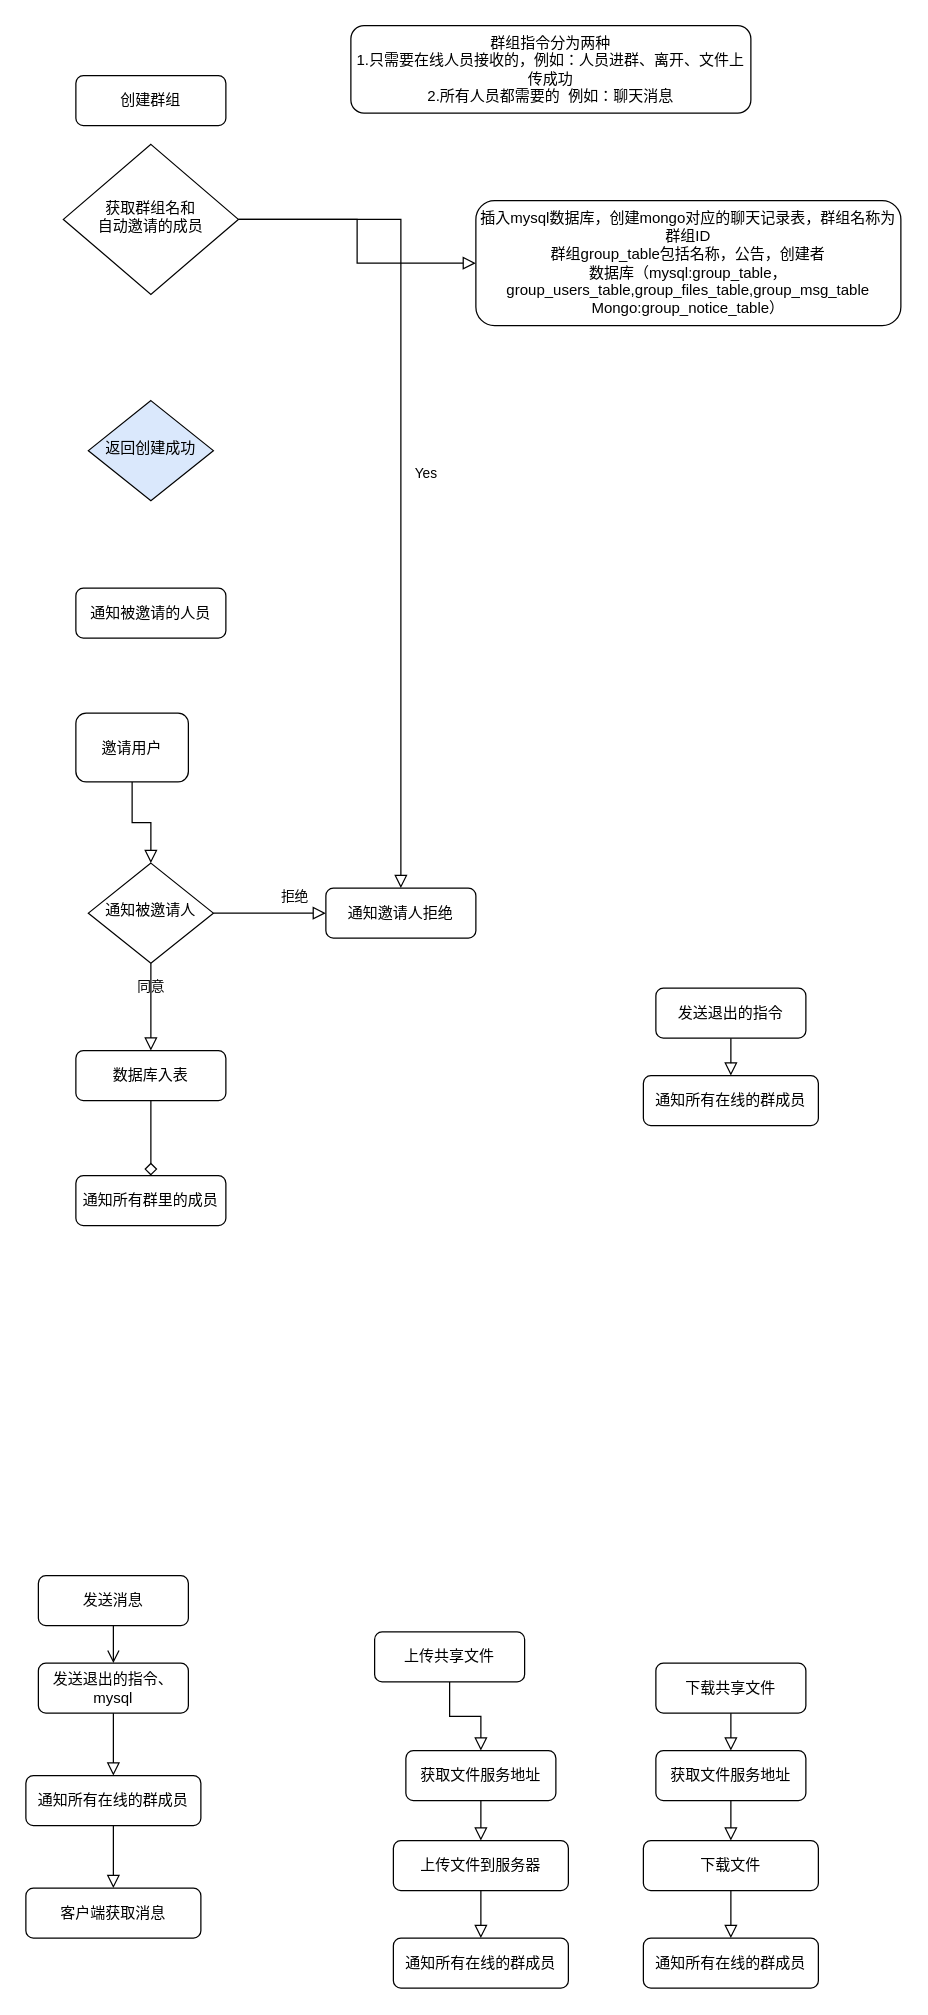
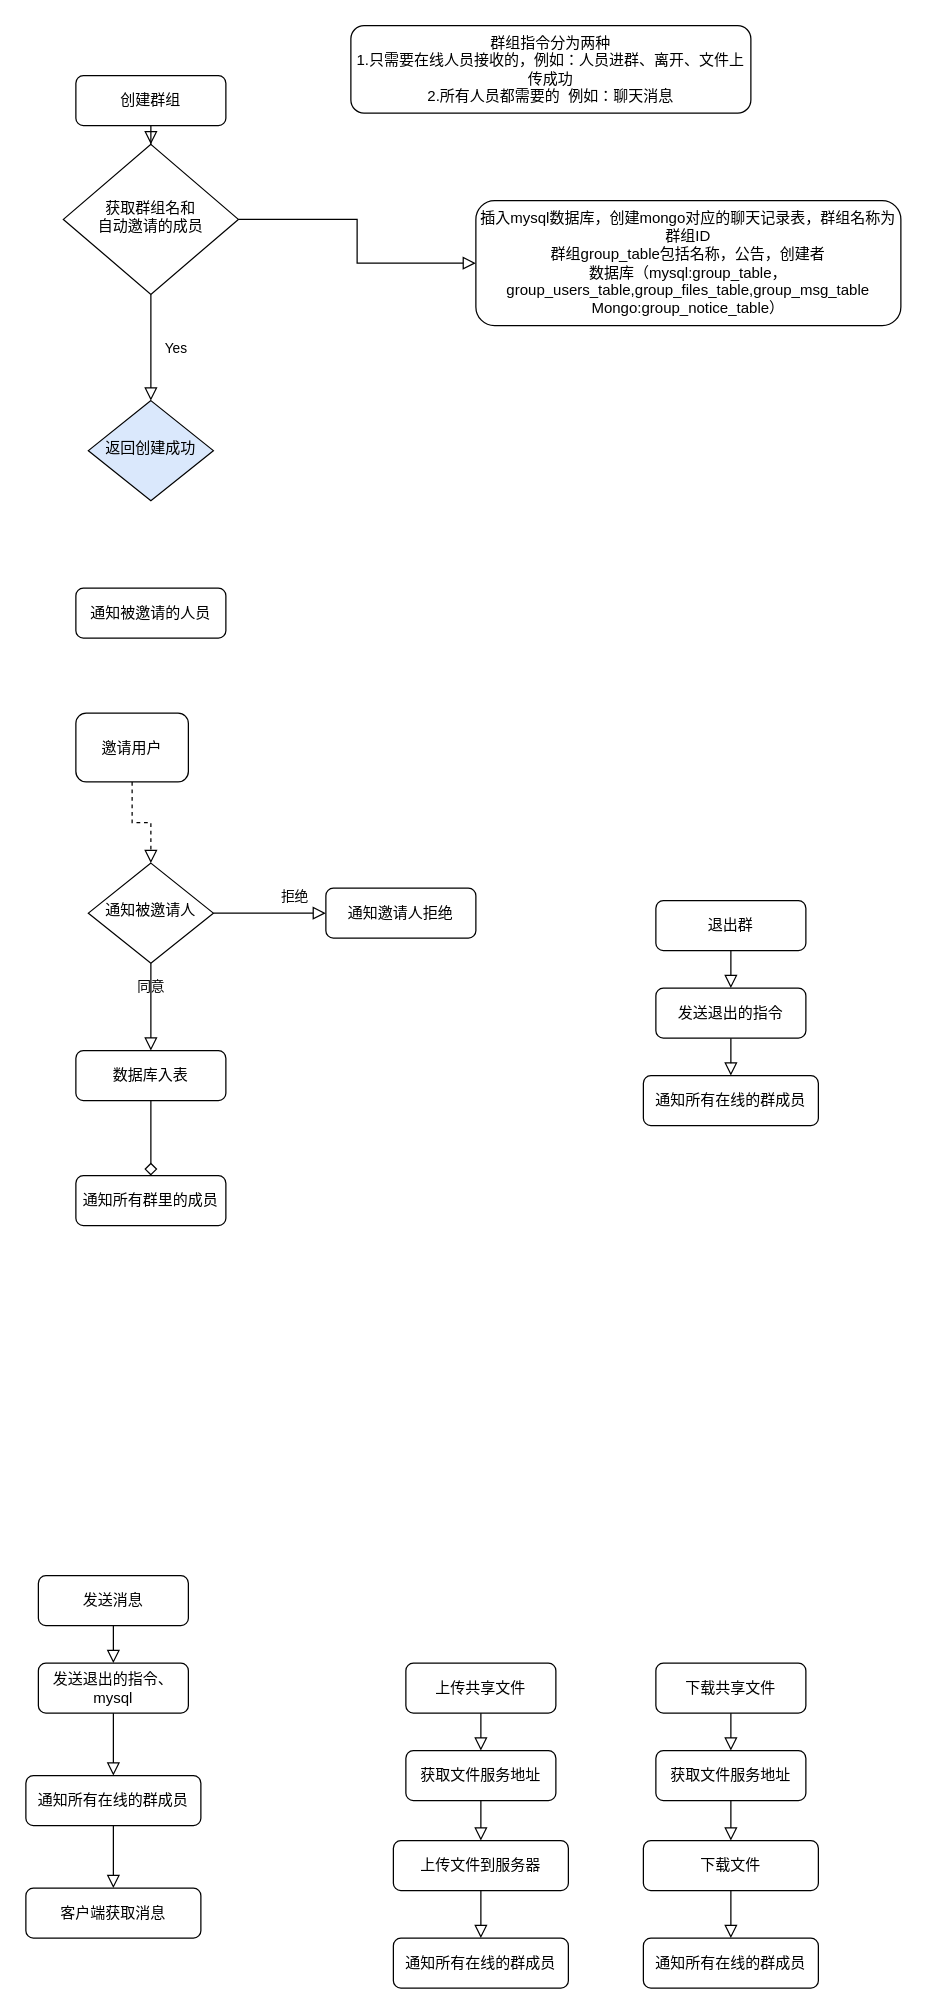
edge "创建群组" -> "获取群组名和 自动邀请的成员": added
edge "获取群组名和 自动邀请的成员" -> "通知邀请人拒绝": now "获取群组名和 自动邀请的成员" -> "返回创建成功"
edge "邀请用户" -> "通知被邀请人": style solid -> dashed
node "退出群": added
edge "退出群" -> "发送退出的指令": added
edge "发送消息" -> "发送退出的指令、mysql": arrowhead open -> block
node "上传共享文件": moved (449, 1657) -> (481, 1688)
